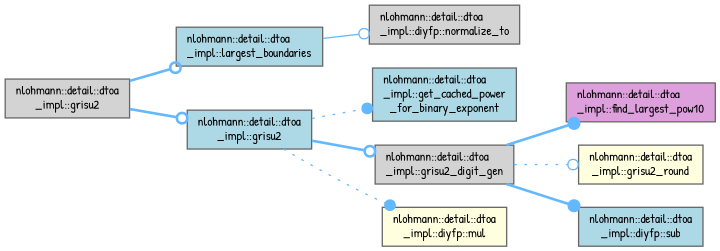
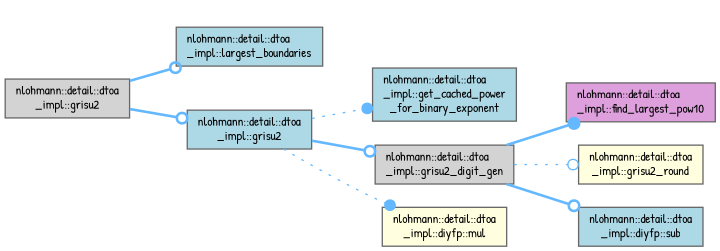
node "nlohmann::detail::dtoa _impl::diyfp::normalize_to": removed
edge "nlohmann::detail::dtoa _impl::grisu2_digit_gen" -> "nlohmann::detail::dtoa _impl::diyfp::sub": arrowhead dot -> odot
